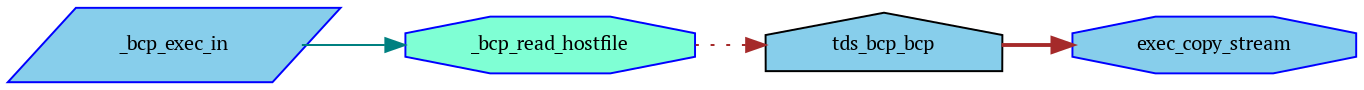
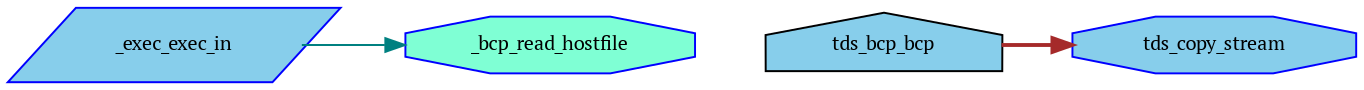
node "_bcp_exec_in": label "_bcp_exec_in" -> "_exec_exec_in"
edge "_bcp_read_hostfile" -> "tds_bcp_bcp": removed
node "exec_copy_stream": label "exec_copy_stream" -> "tds_copy_stream"
